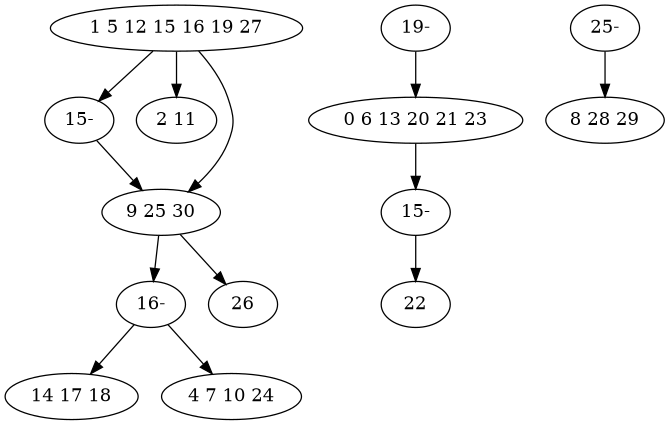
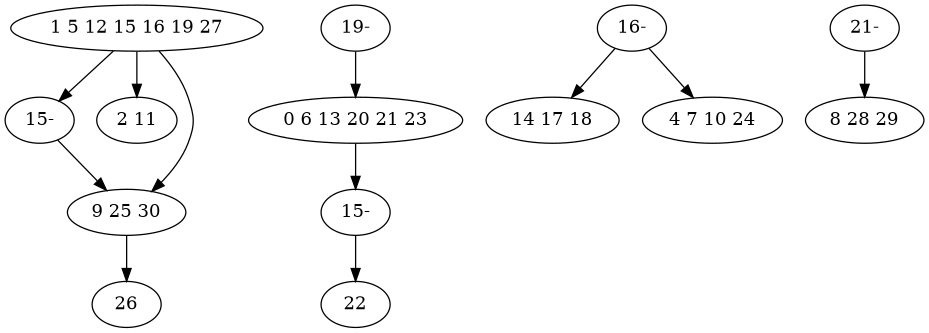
node "25-": label "25-" -> "21-"
edge "9 25 30" -> "16-": removed
